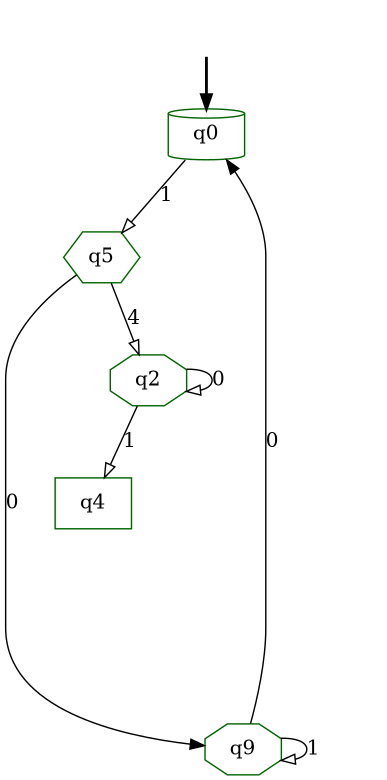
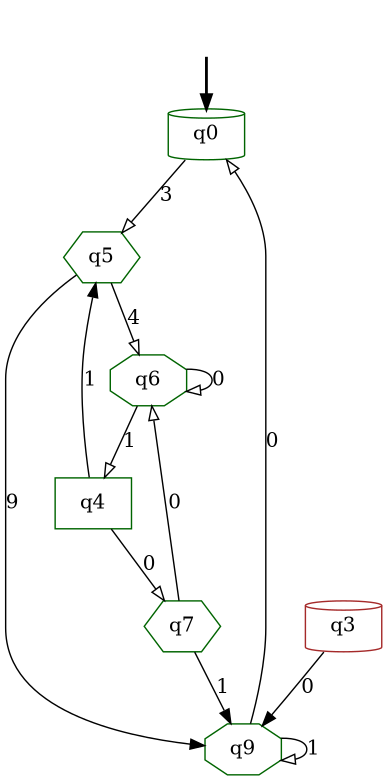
edge "q0" -> "q5": label "1" -> "3"
node "q2": label "q2" -> "q6"
edge "q4" -> "q5": added, label "1"
edge "q9" -> "q0": arrowhead normal -> onormal
edge "q5" -> "q9": label "0" -> "9"
node "q7": added
node "q3": added
